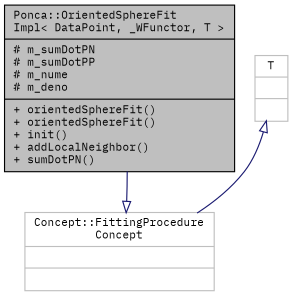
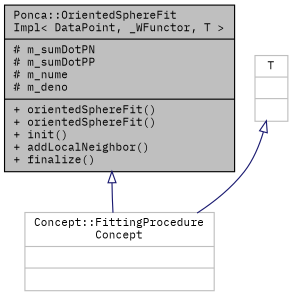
node "Ponca::OrientedSphereFit": text "+ sumDotPN()" -> "+ finalize()"
edge "Ponca::OrientedSphereFit" -> "Concept::FittingProcedure": reversed
